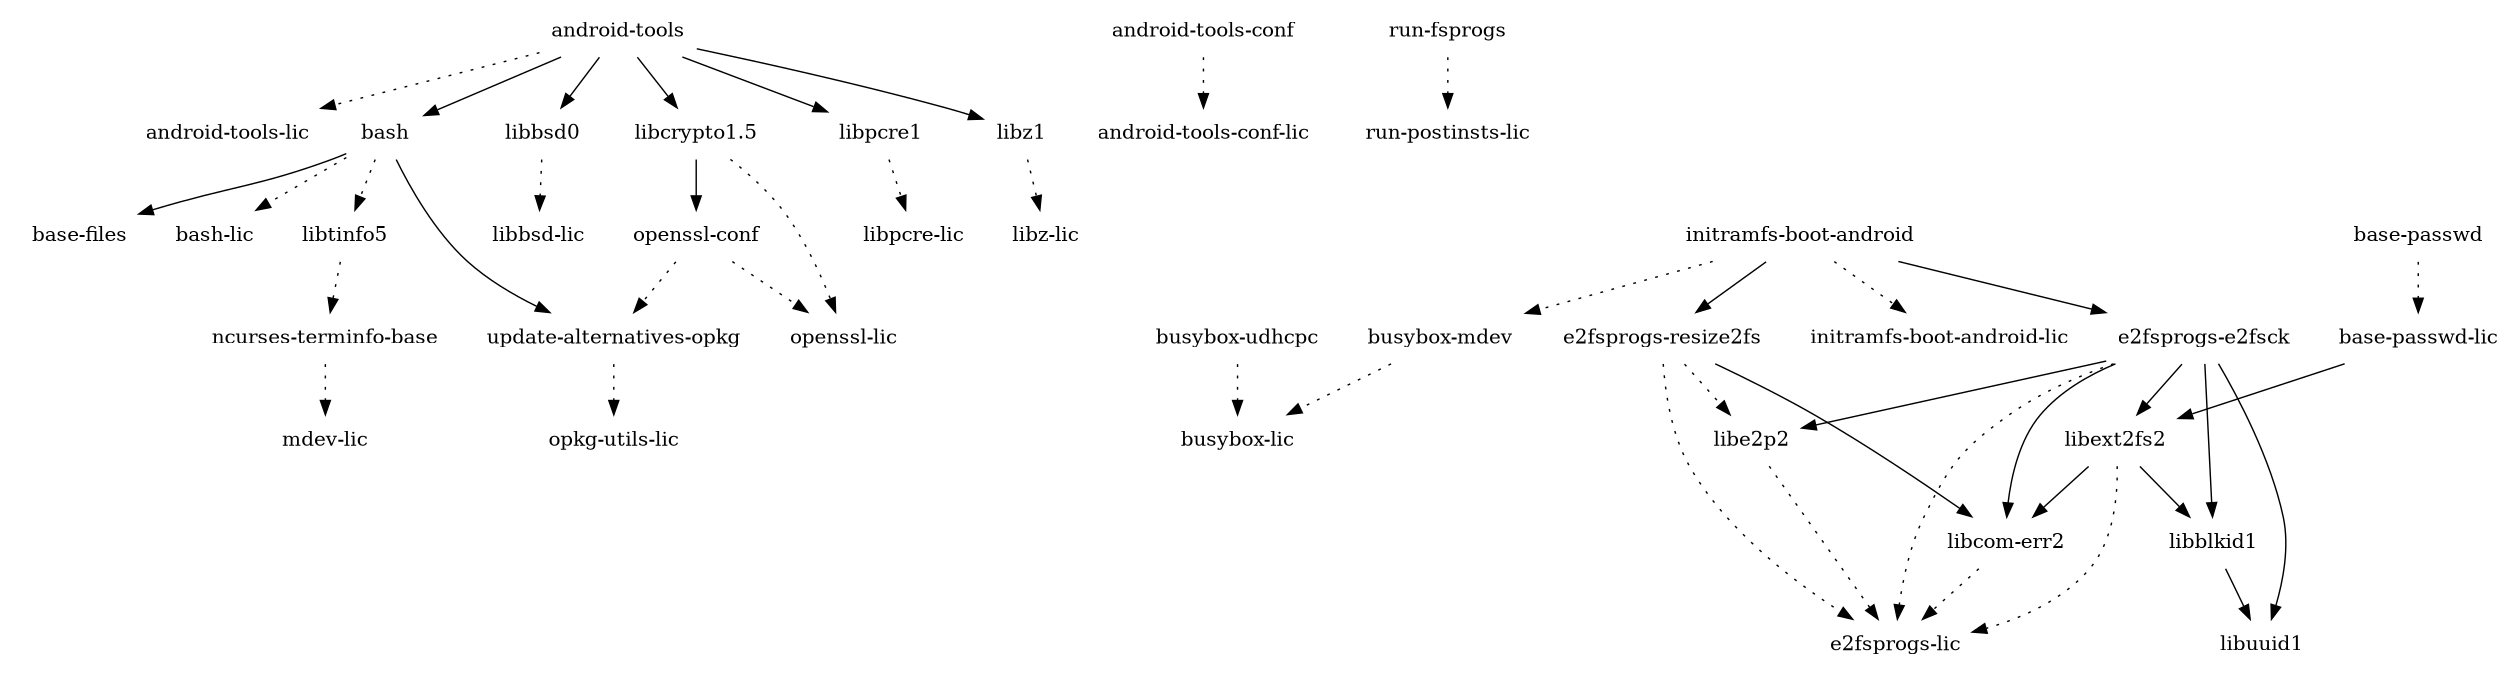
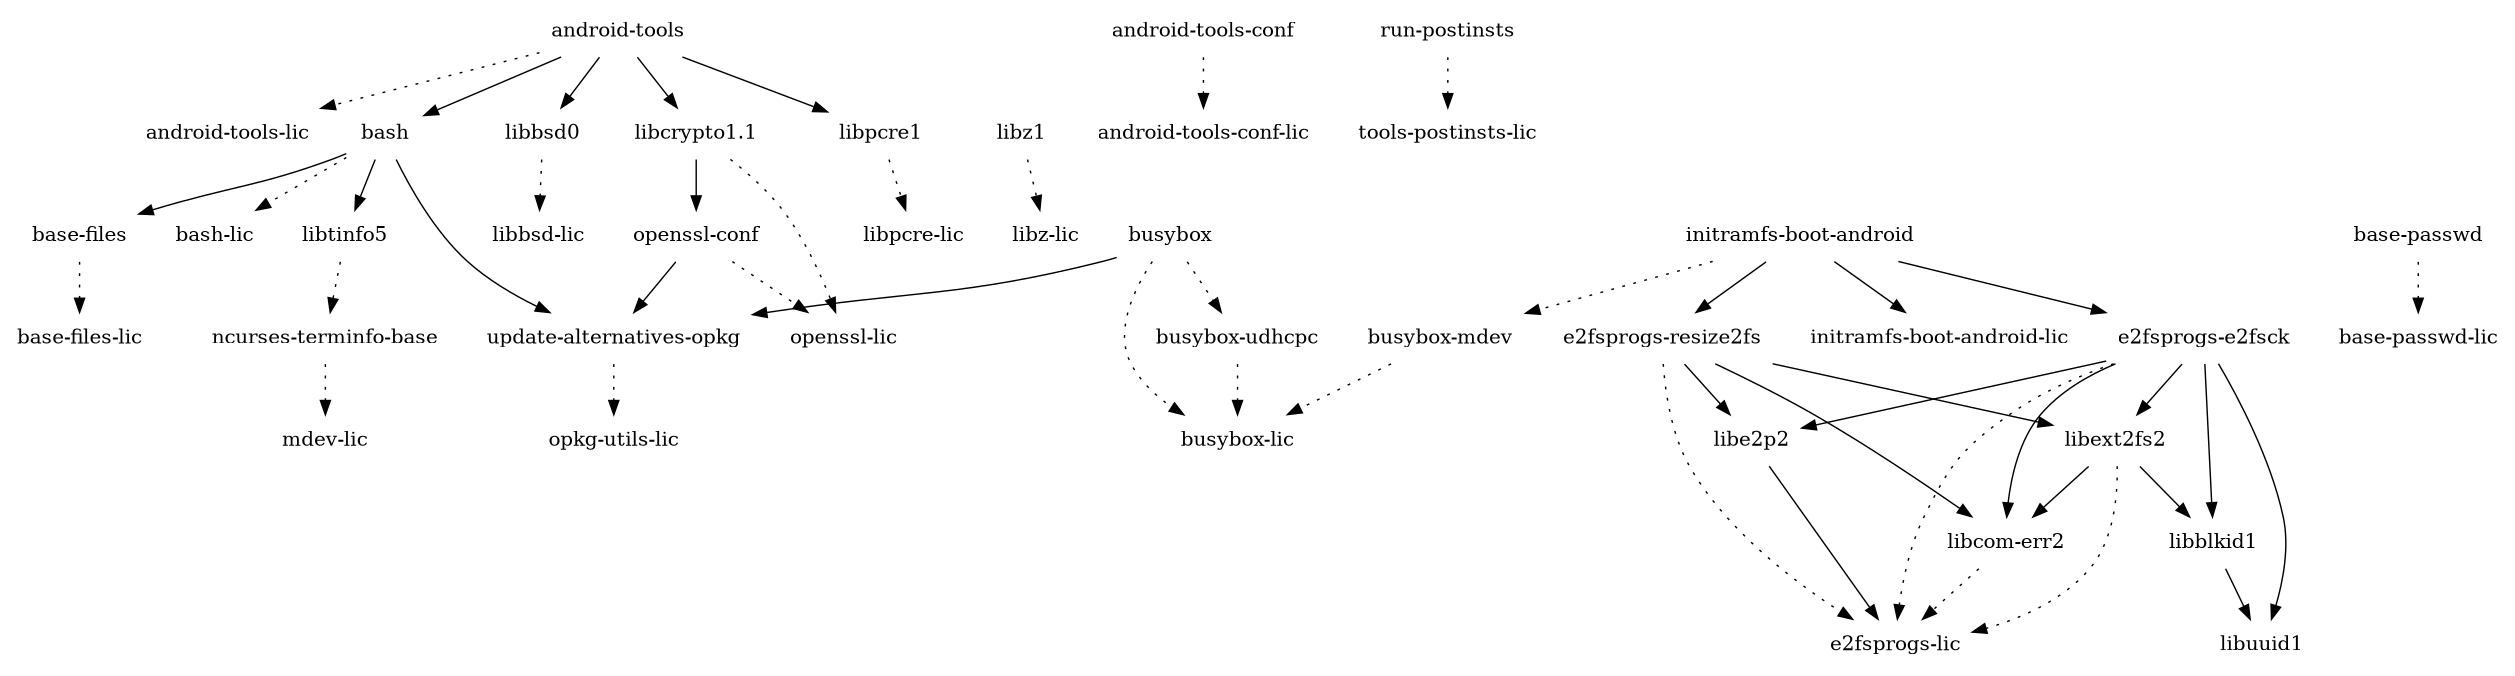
node "run-fsprogs": label "run-fsprogs" -> "run-postinsts"
edge "android-tools" -> "libz1": removed
node "libcrypto1.5": label "libcrypto1.5" -> "libcrypto1.1"
node "run-postinsts-lic": label "run-postinsts-lic" -> "tools-postinsts-lic"
edge "bash" -> "libtinfo5": style dotted -> solid
node "busybox": added
edge "openssl-conf" -> "update-alternatives-opkg": style dotted -> solid
edge "initramfs-boot-android" -> "initramfs-boot-android-lic": style dotted -> solid
node "base-files-lic": added
edge "e2fsprogs-resize2fs" -> "libe2p2": style dotted -> solid
edge "base-passwd-lic" -> "libext2fs2": now "e2fsprogs-resize2fs" -> "libext2fs2"
edge "libe2p2" -> "e2fsprogs-lic": style dotted -> solid
